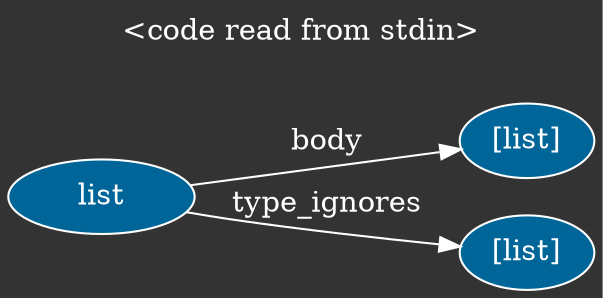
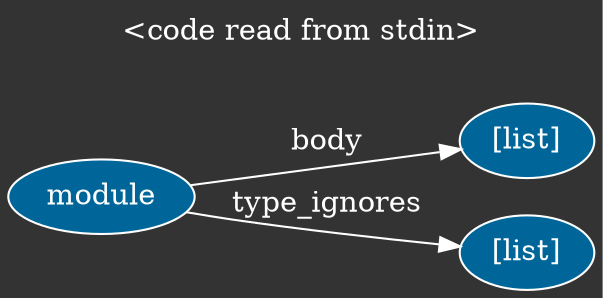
node "list": label "list" -> "module"
